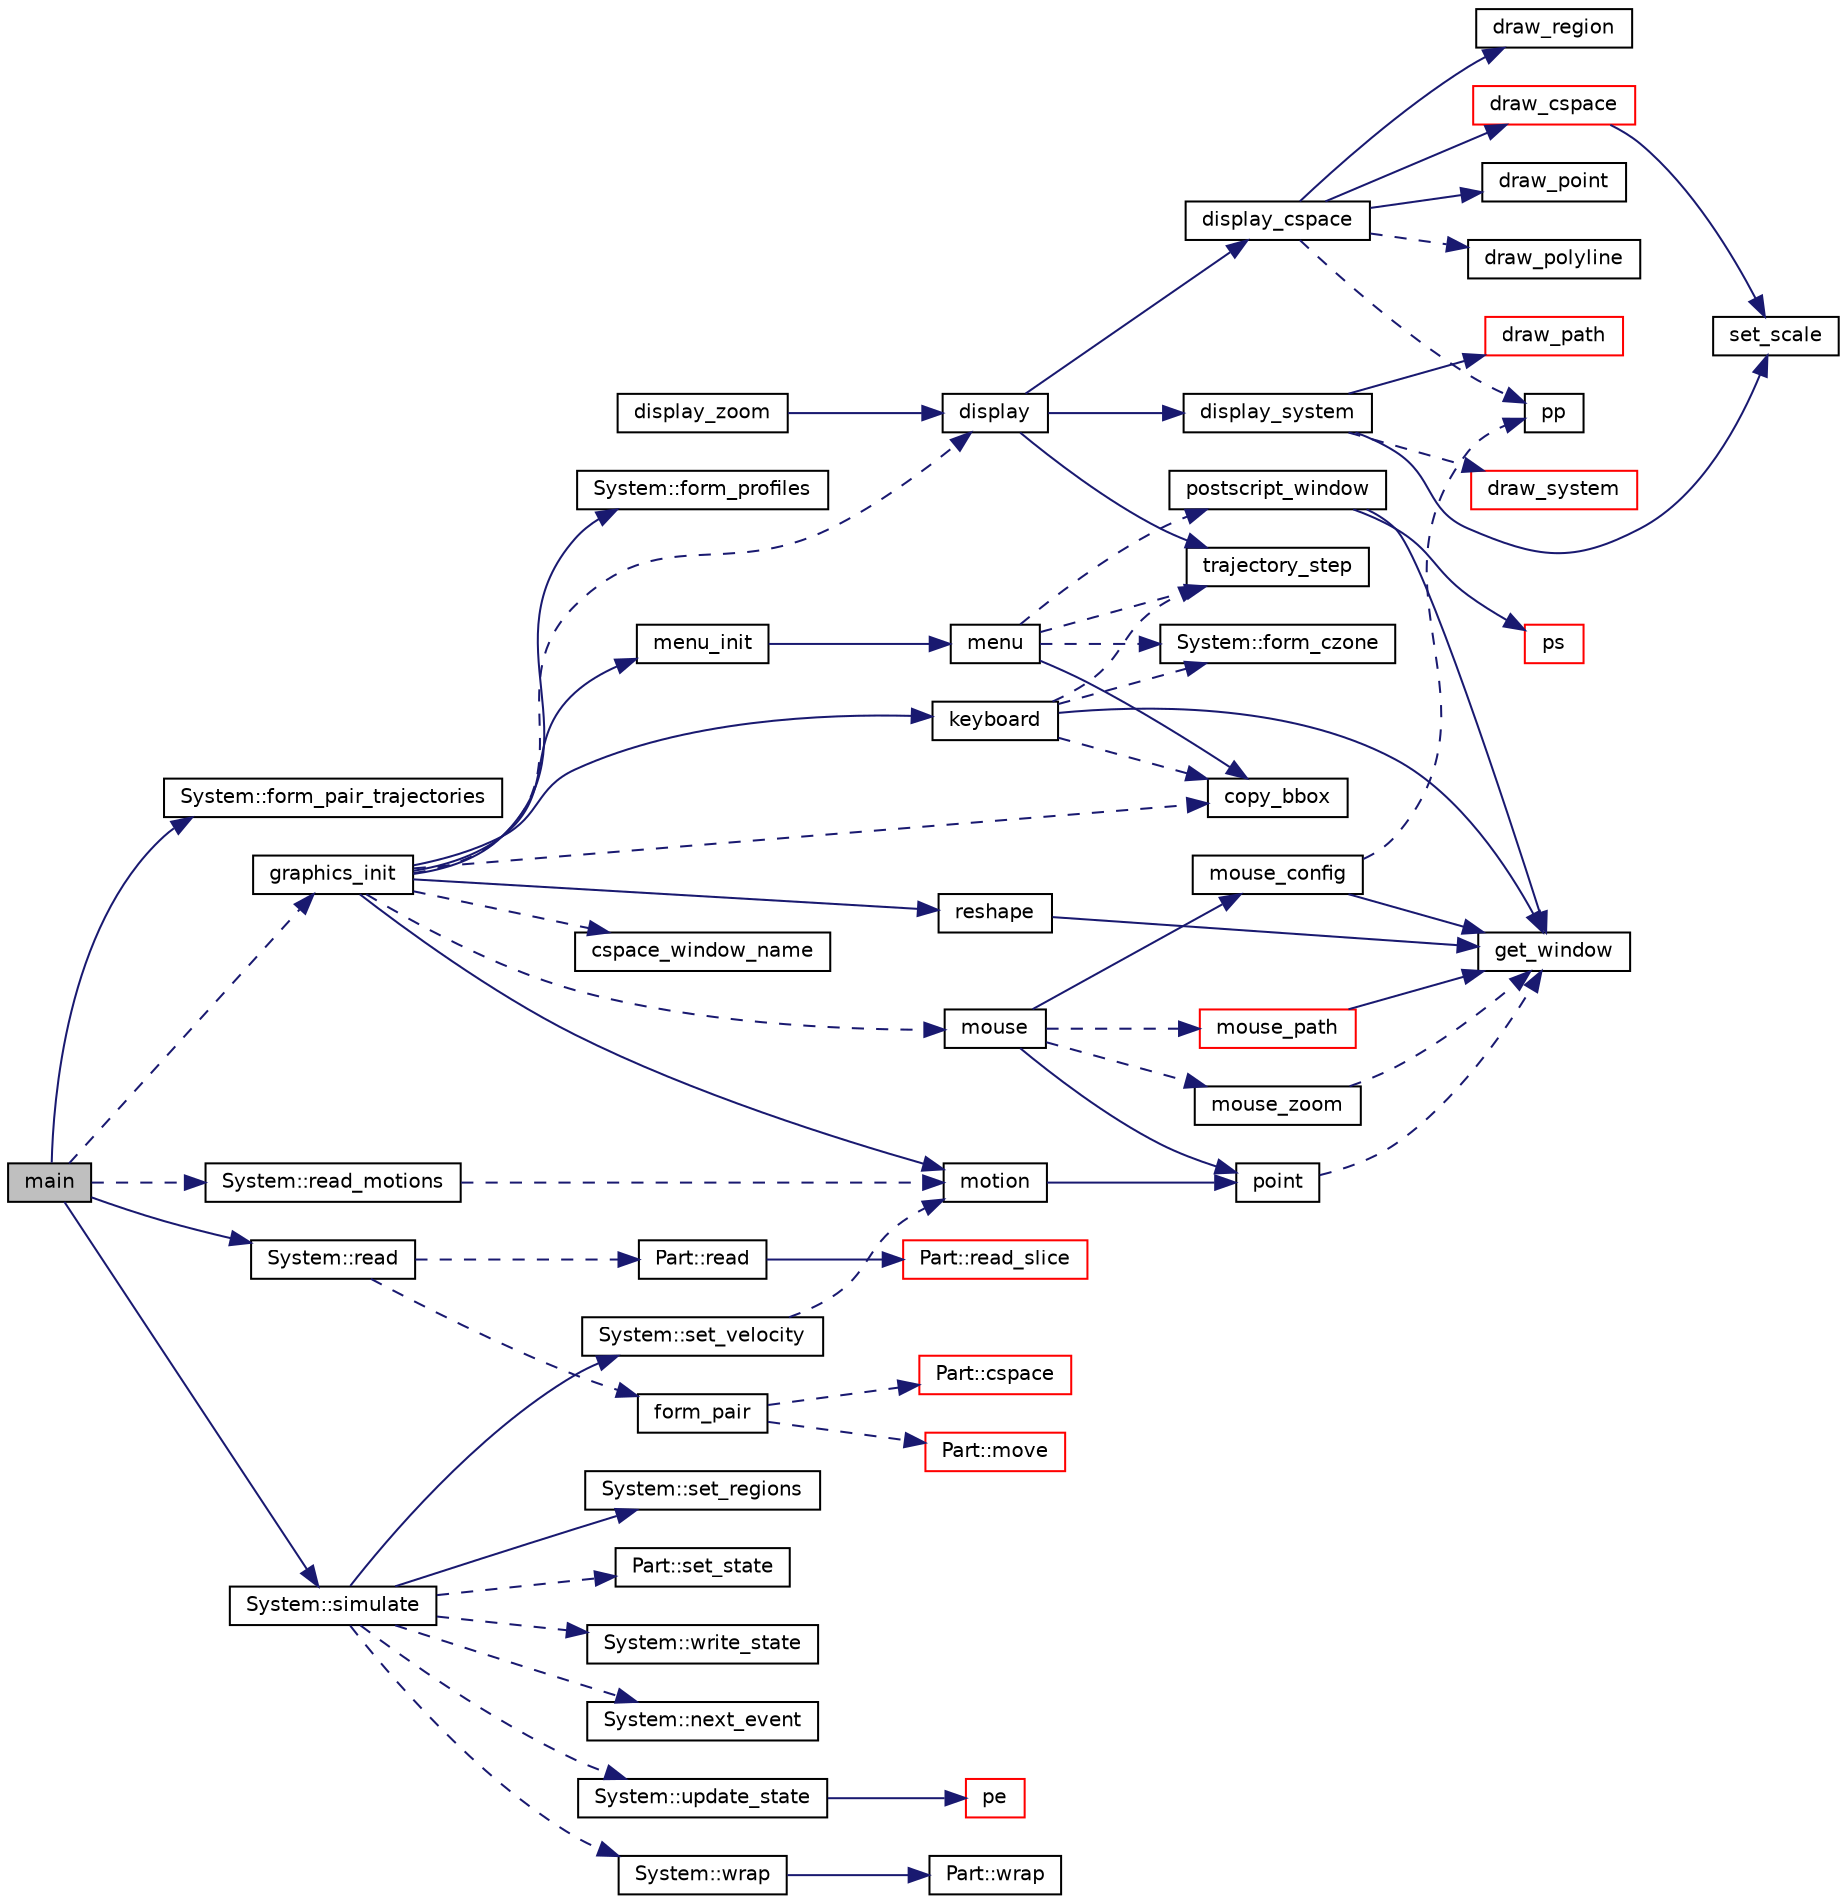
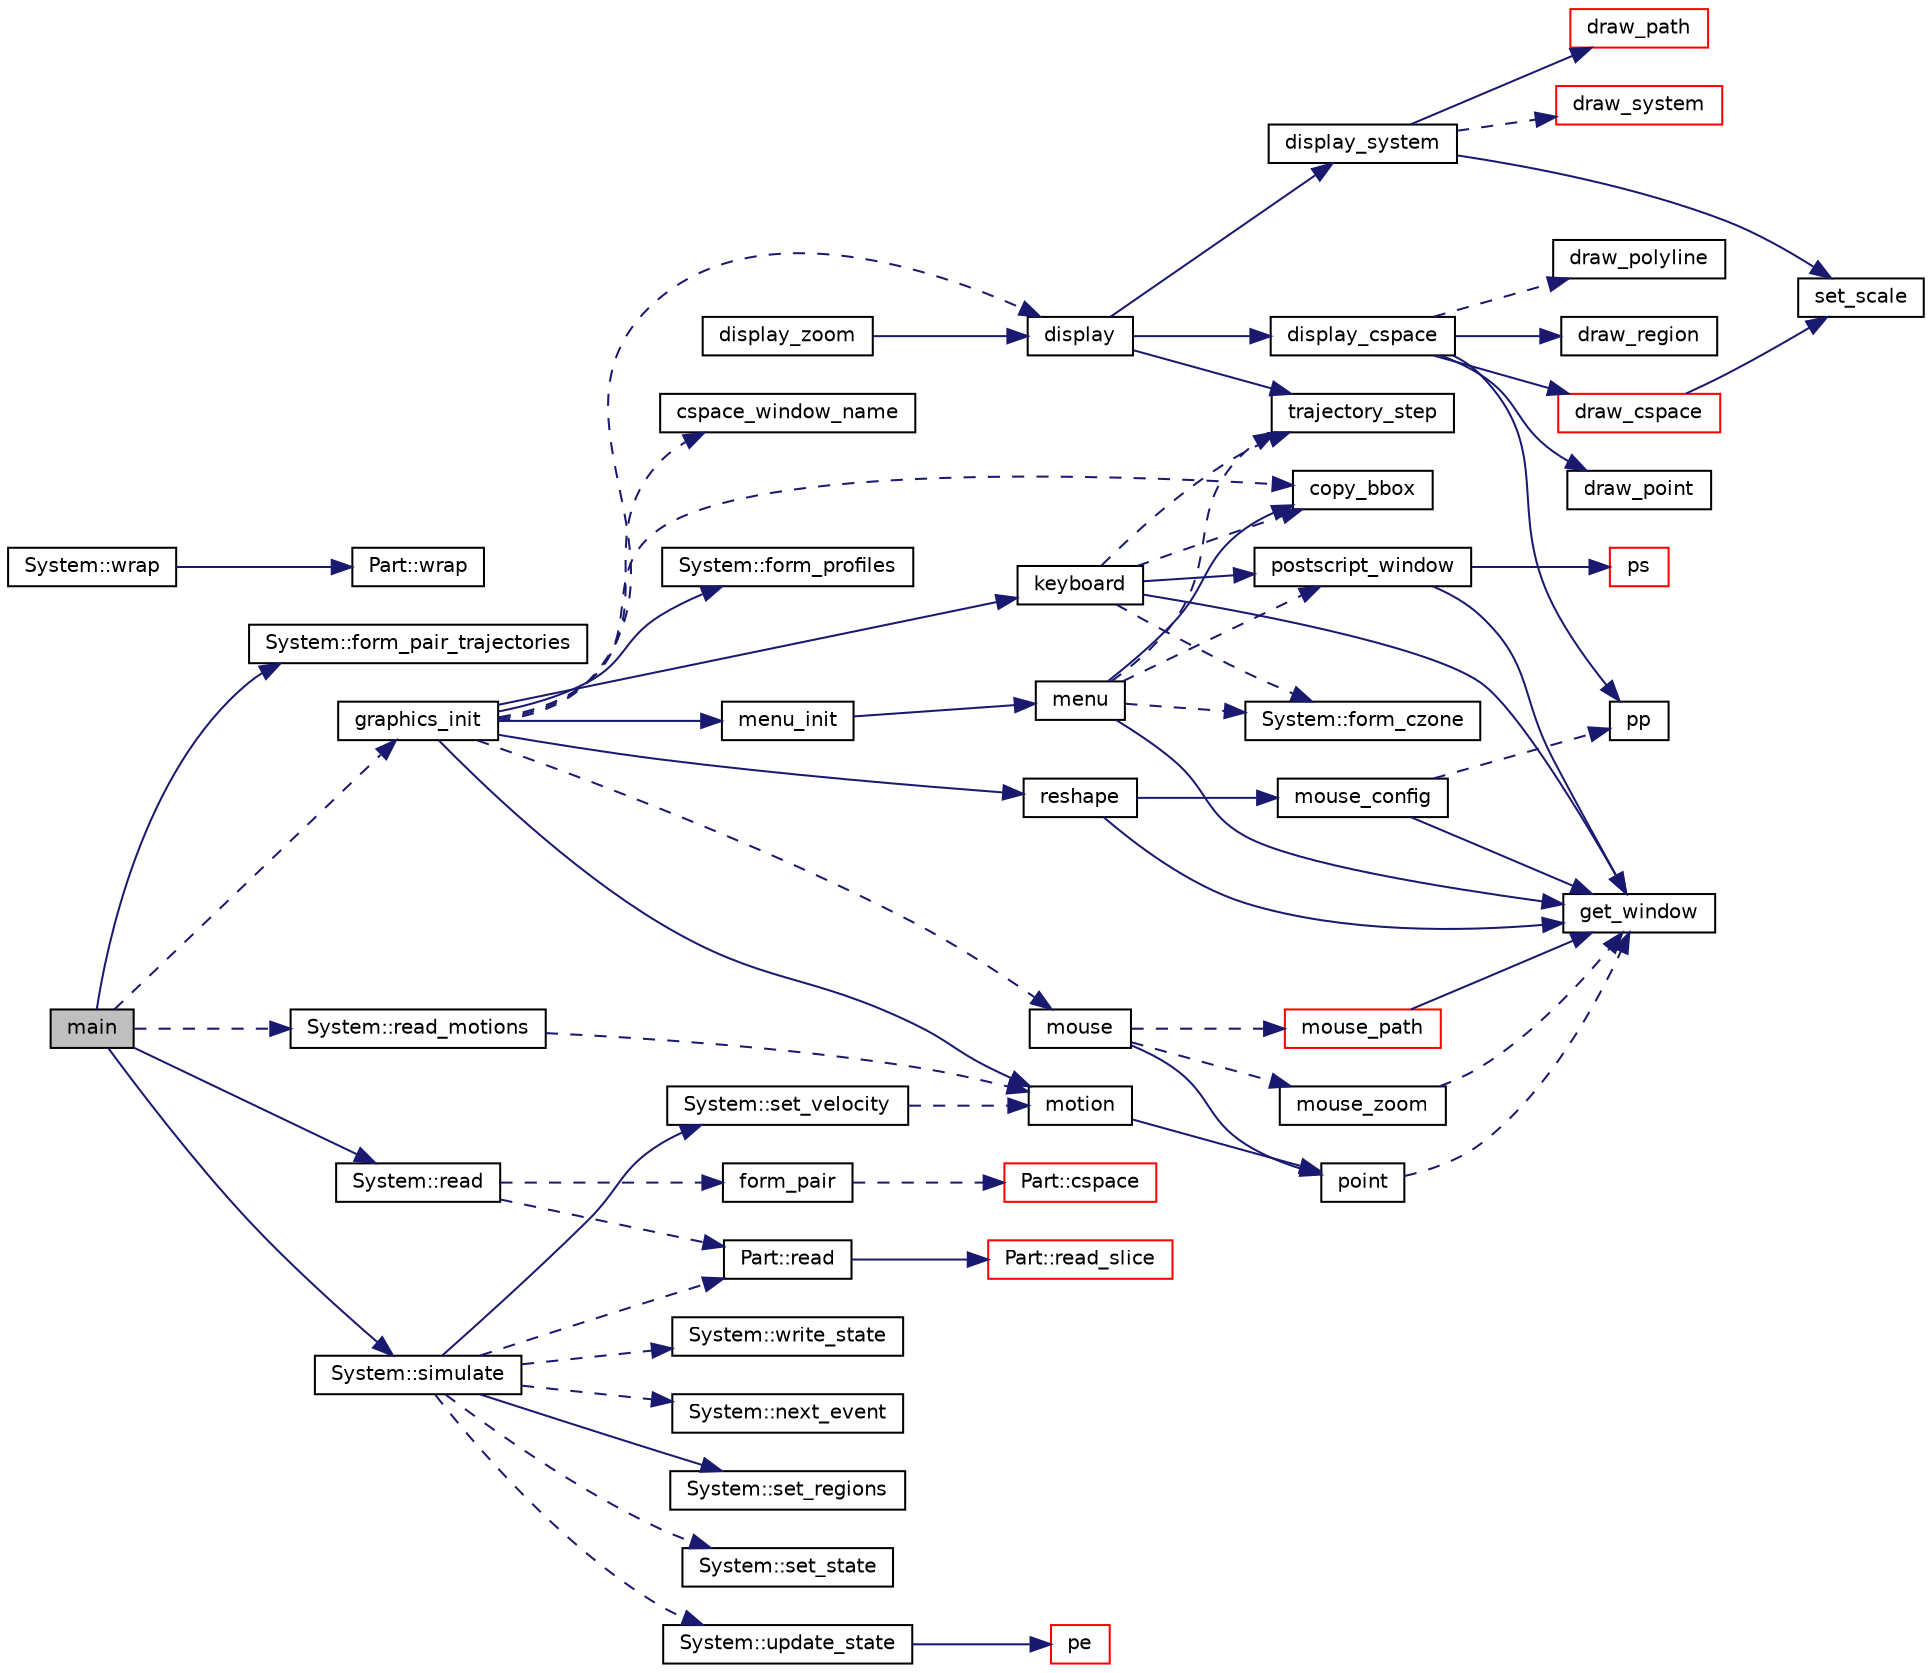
edge "display_cspace" -> "pp": style dashed -> solid
edge "keyboard" -> "postscript_window": added
edge "menu" -> "get_window": added
edge "mouse" -> "mouse_config": now "reshape" -> "mouse_config"
node "Part::move": removed
node "Part::set_state": label "Part::set_state" -> "System::set_state"
edge "System::simulate" -> "System::wrap": now "System::simulate" -> "Part::read"
